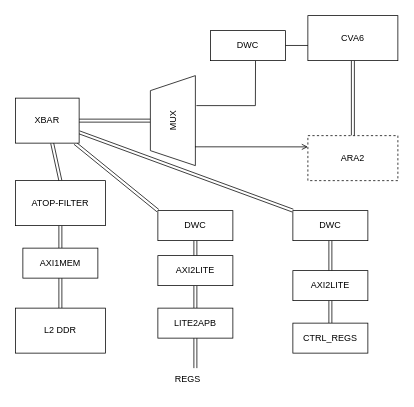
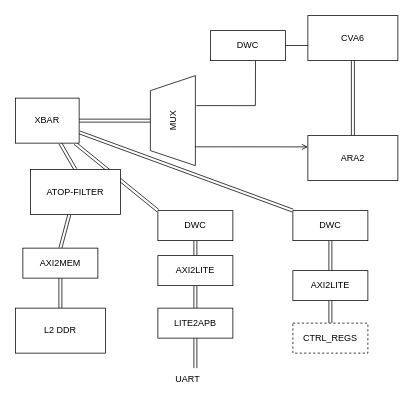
node "ARA2": style dashed -> solid
node "ATOP-FILTER": moved (60, 203) -> (75, 192)
node "AXI1MEM": label "AXI1MEM" -> "AXI2MEM"
node "CTRL_REGS": style solid -> dashed
node "REGS": label "REGS" -> "UART"
